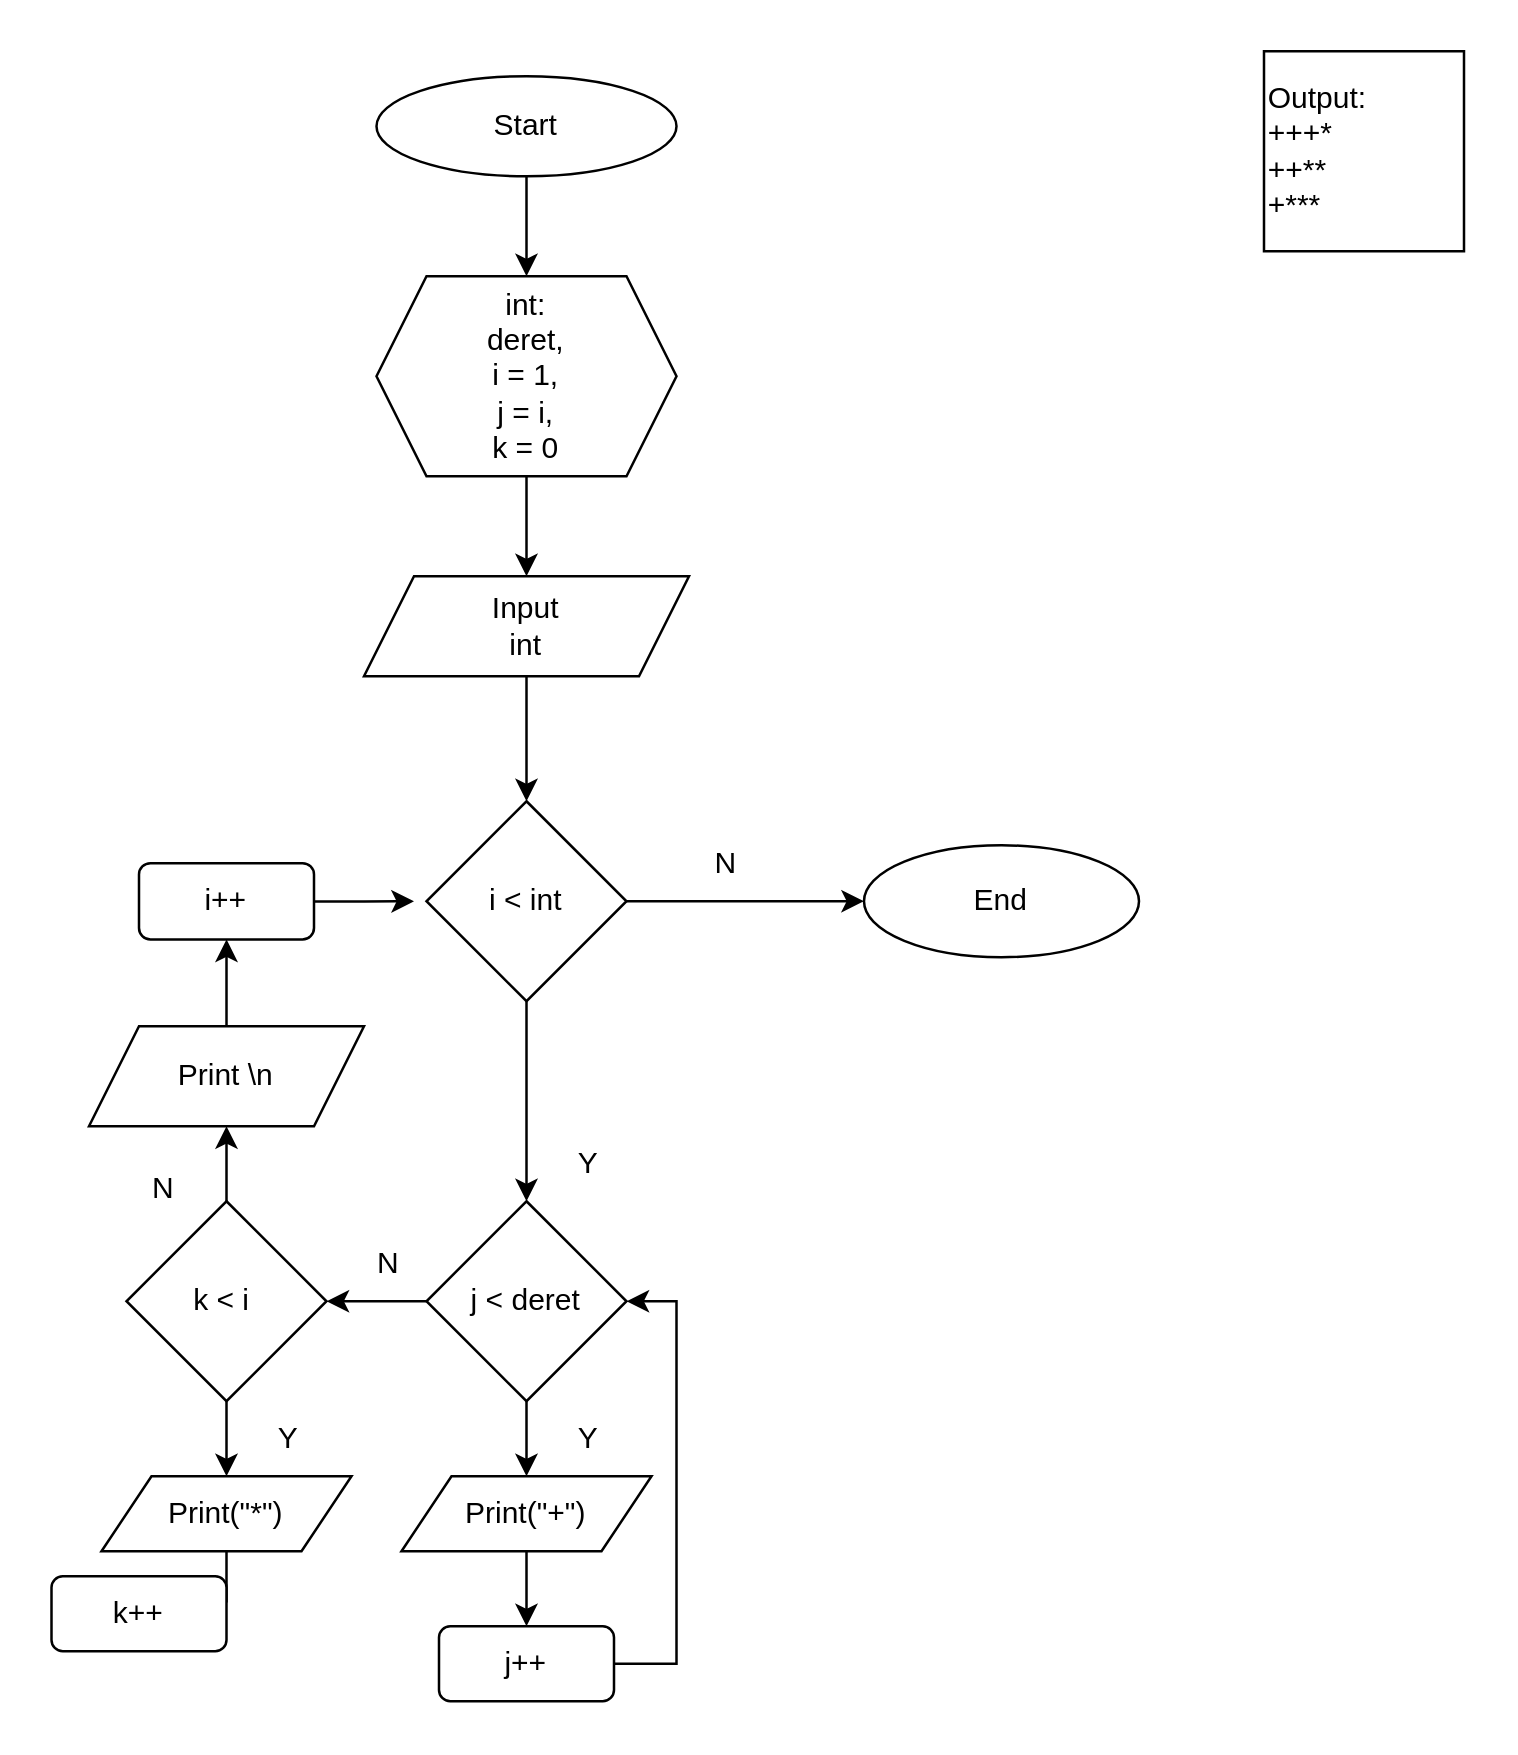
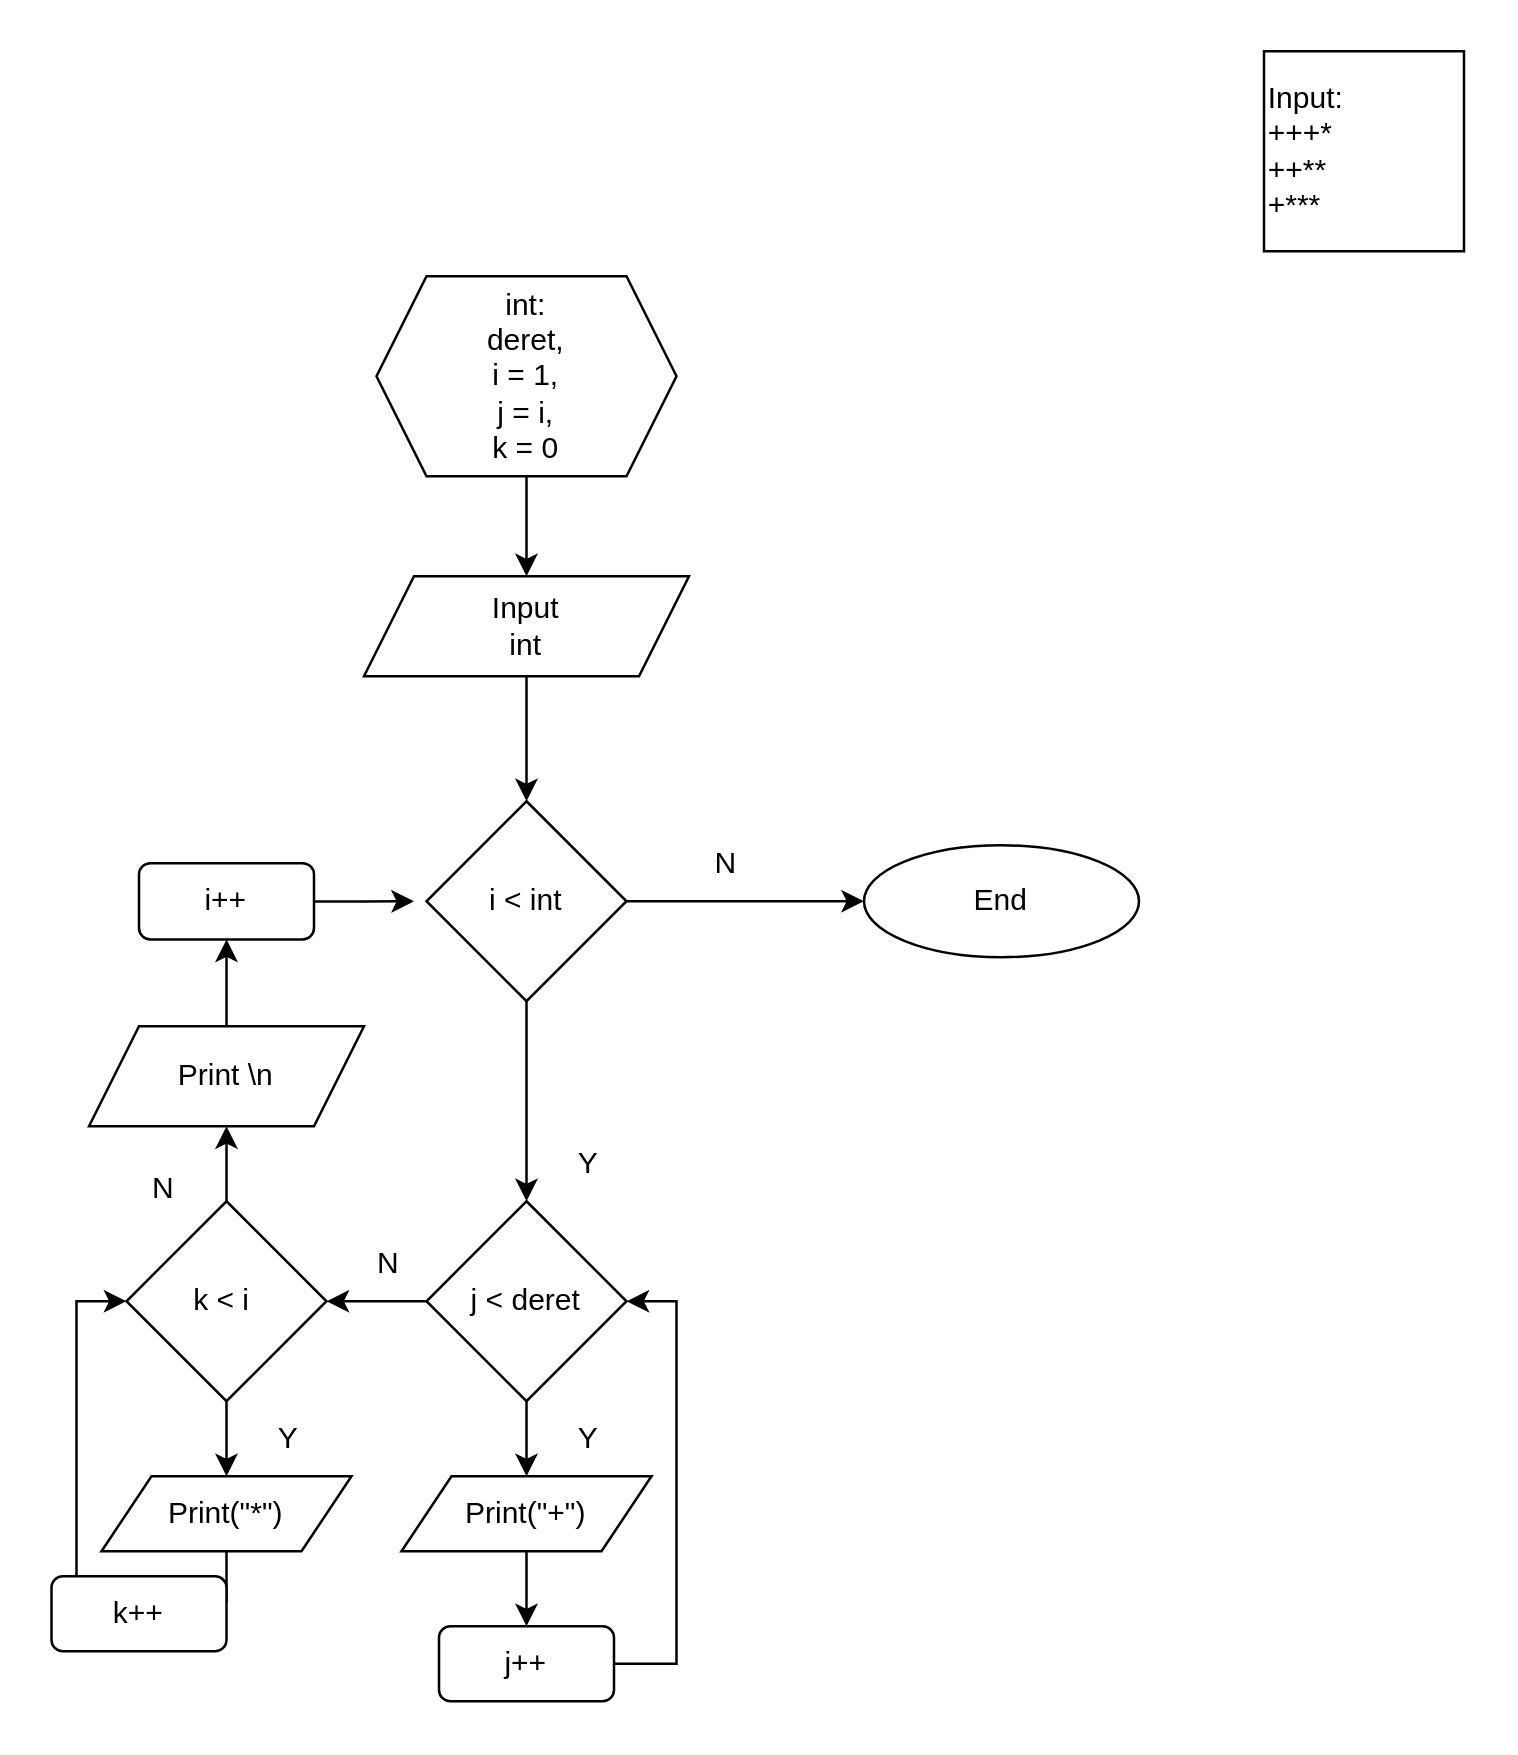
node "Start": removed
node "Output: +++* ++** +***": label "Output: +++* ++** +***" -> "Input: +++* ++** +***"
edge "Start" -> "int: deret, i = 1, j = i, k = 0": removed
edge "k++" -> "k < i": added
